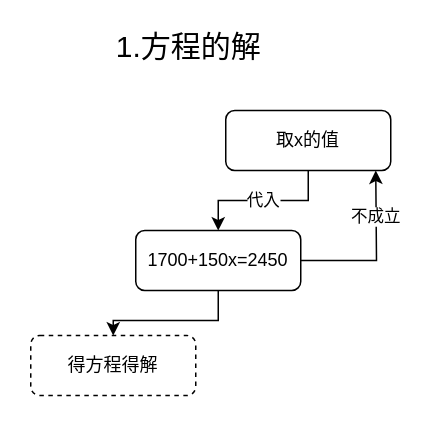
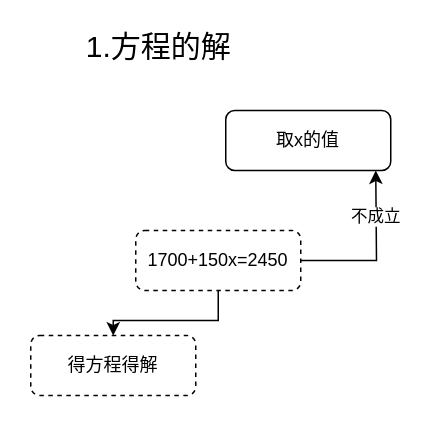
node "1.方程的解": moved (188, 46) -> (158, 46)
edge "取x的值" -> "1700+150x=2450": removed, label "代入"
node "1700+150x=2450": style solid -> dashed
